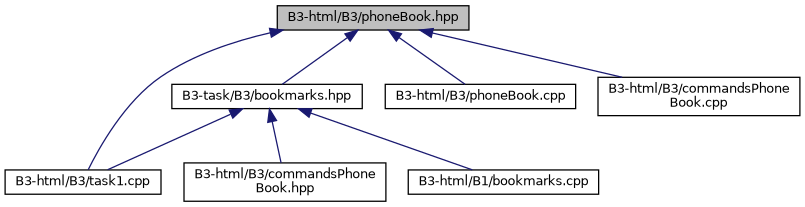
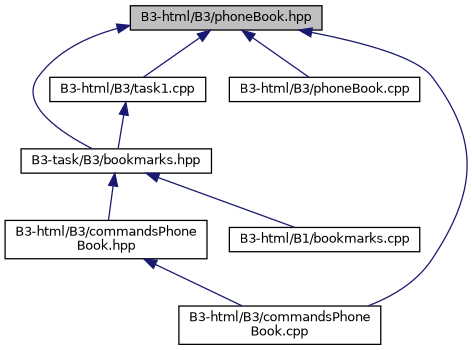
edge "B3-html/B3/task1.cpp" -> "B3-task/B3/bookmarks.hpp": reversed
edge "B3-html/B3/commandsPhone Book.cpp" -> "B3-html/B3/commandsPhone Book.hpp": added
